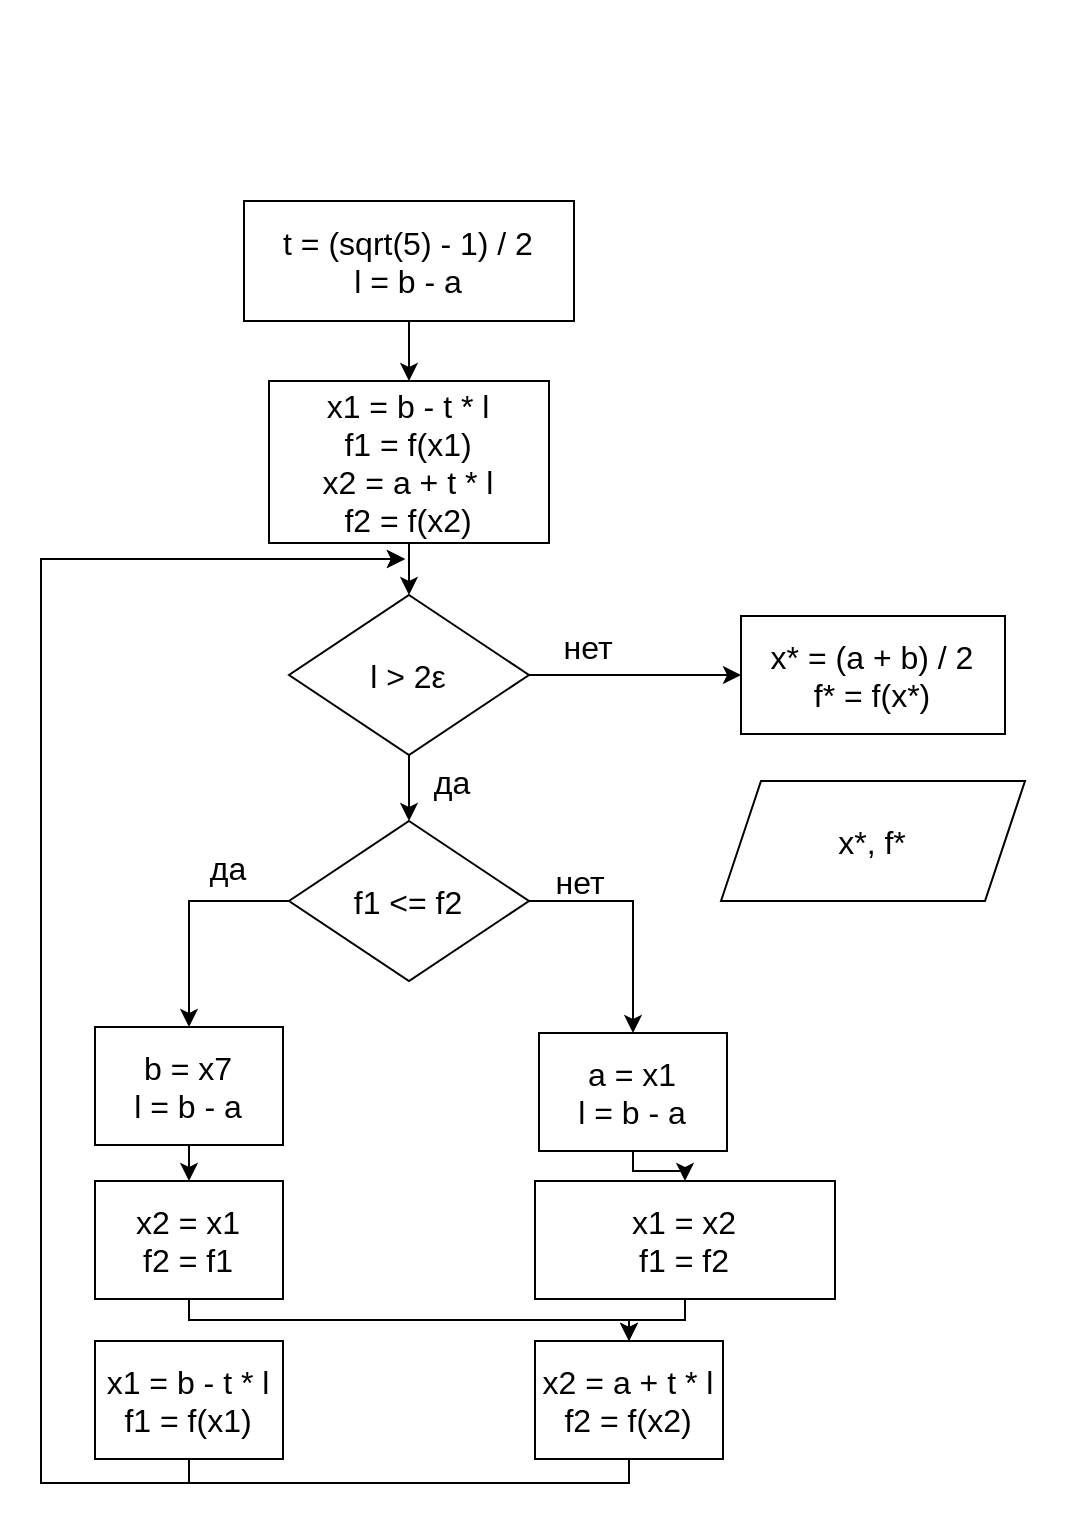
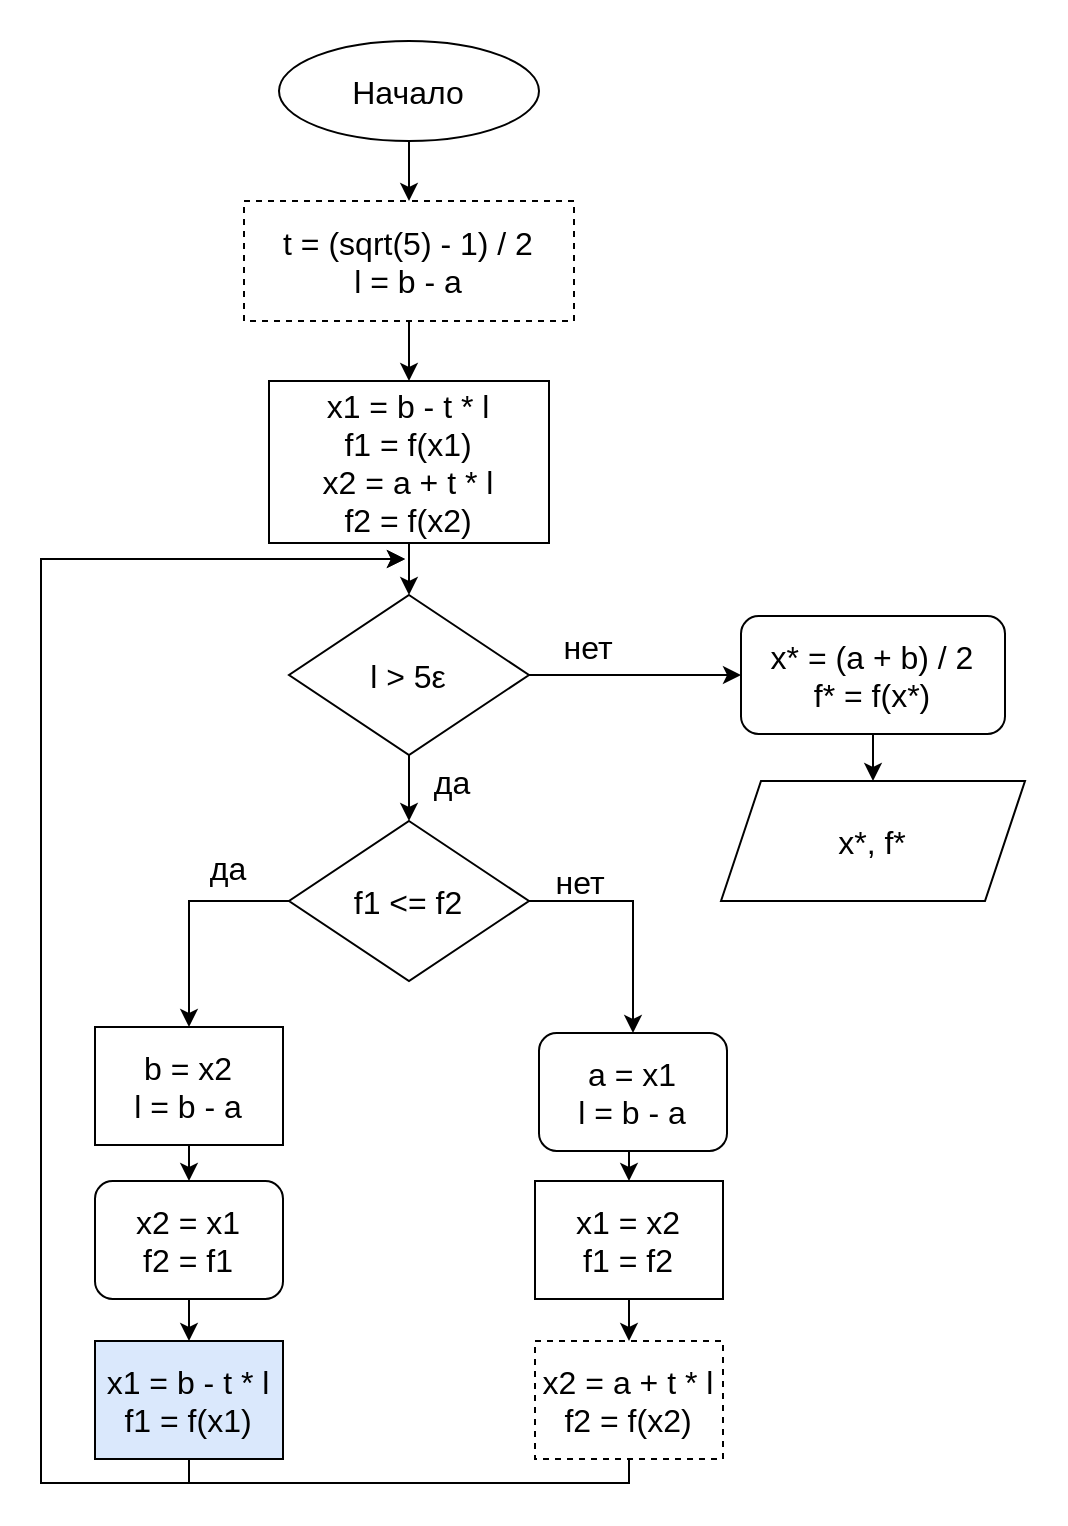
node "Начало": added
edge "Начало" -> "t = (sqrt(5) - 1) / 2 l = b - a": added
node "t = (sqrt(5) - 1) / 2 l = b - a": style solid -> dashed
node "x* = (a + b) / 2 f* = f(x*)": shape rectangle -> rounded rectangle
node "l > 2ε": label "l > 2ε" -> "l > 5ε"
edge "x* = (a + b) / 2 f* = f(x*)" -> "x*, f*": added
node "b = x7 l = b - a": label "b = x7 l = b - a" -> "b = x2 l = b - a"
node "a = x1 l = b - a": shape rectangle -> rounded rectangle
node "x2 = x1 f2 = f1": shape rectangle -> rounded rectangle
node "x1 = x2 f1 = f2": size 300x118 -> 188x118
edge "x2 = x1 f2 = f1" -> "x2 = a + t * l f2 = f(x2)": now "x2 = x1 f2 = f1" -> "x1 = b - t * l f1 = f(x1)"
node "x1 = b - t * l f1 = f(x1)": fillcolor #ffffff -> #dae8fc
node "x2 = a + t * l f2 = f(x2)": style solid -> dashed
